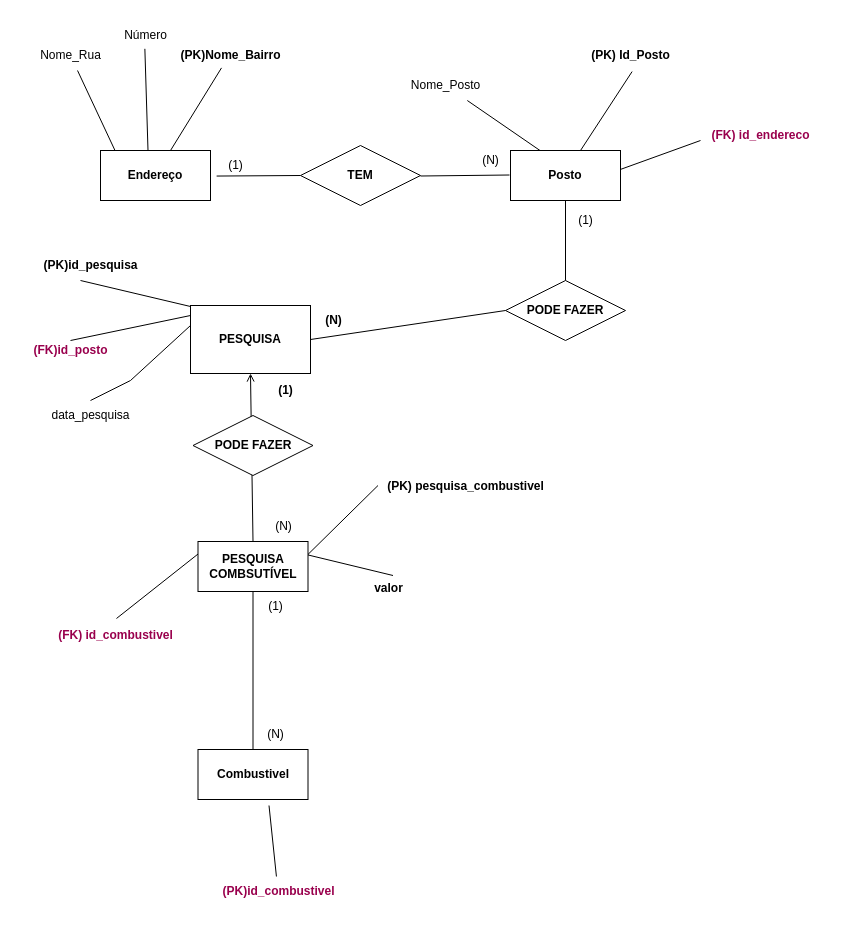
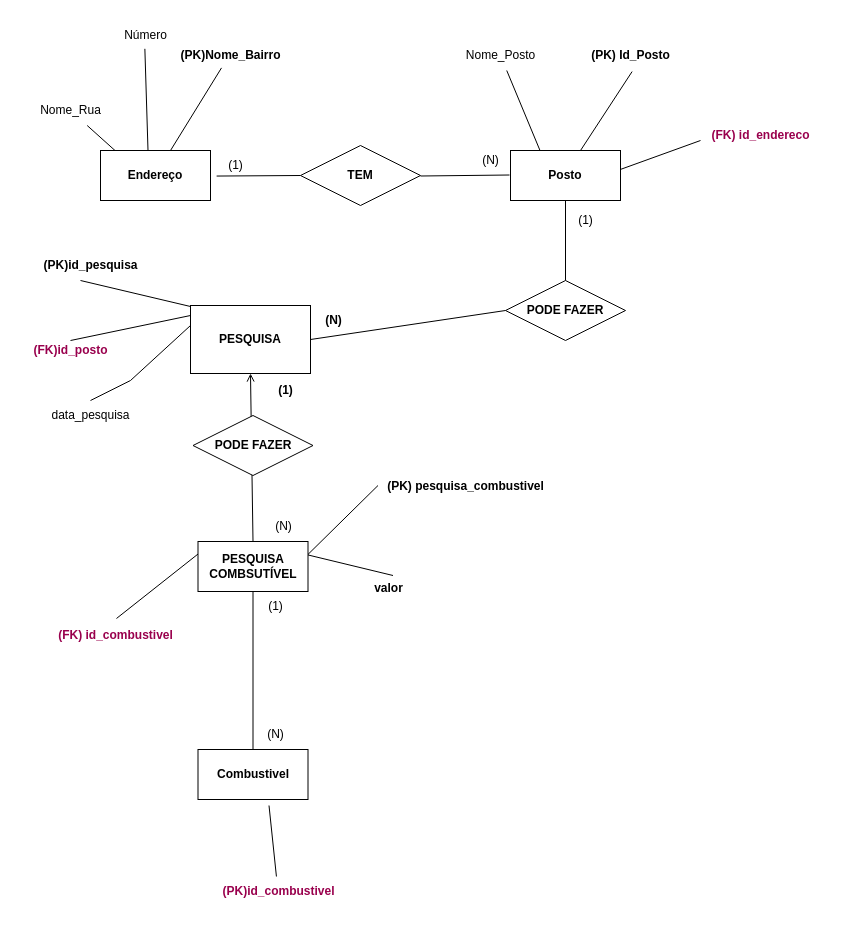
node "Nome_Rua": moved (71, 56) -> (71, 111)
node "Nome_Posto": moved (446, 86) -> (501, 56)
